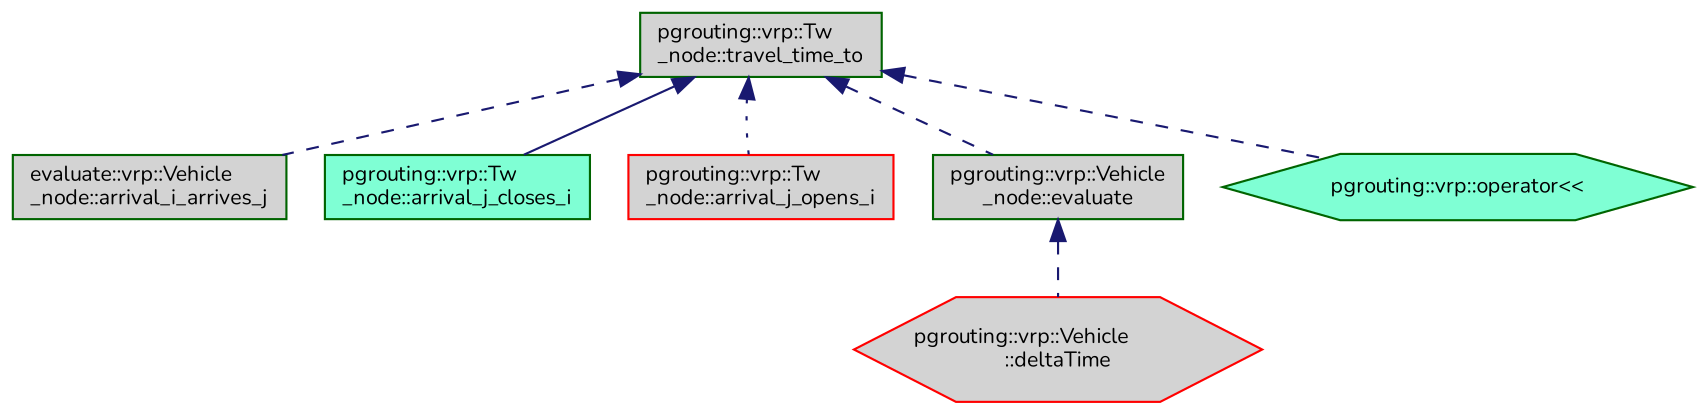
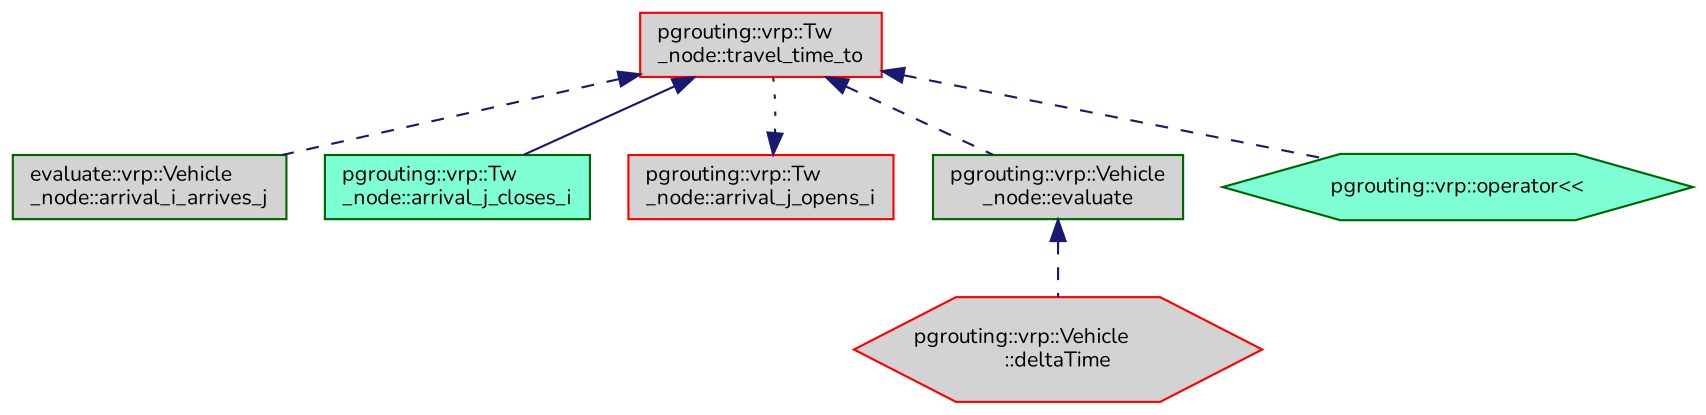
node "pgrouting::vrp::Tw _node::travel_time_to": color darkgreen -> red
edge "pgrouting::vrp::Tw _node::arrival_j_opens_i" -> "pgrouting::vrp::Tw _node::travel_time_to": reversed
